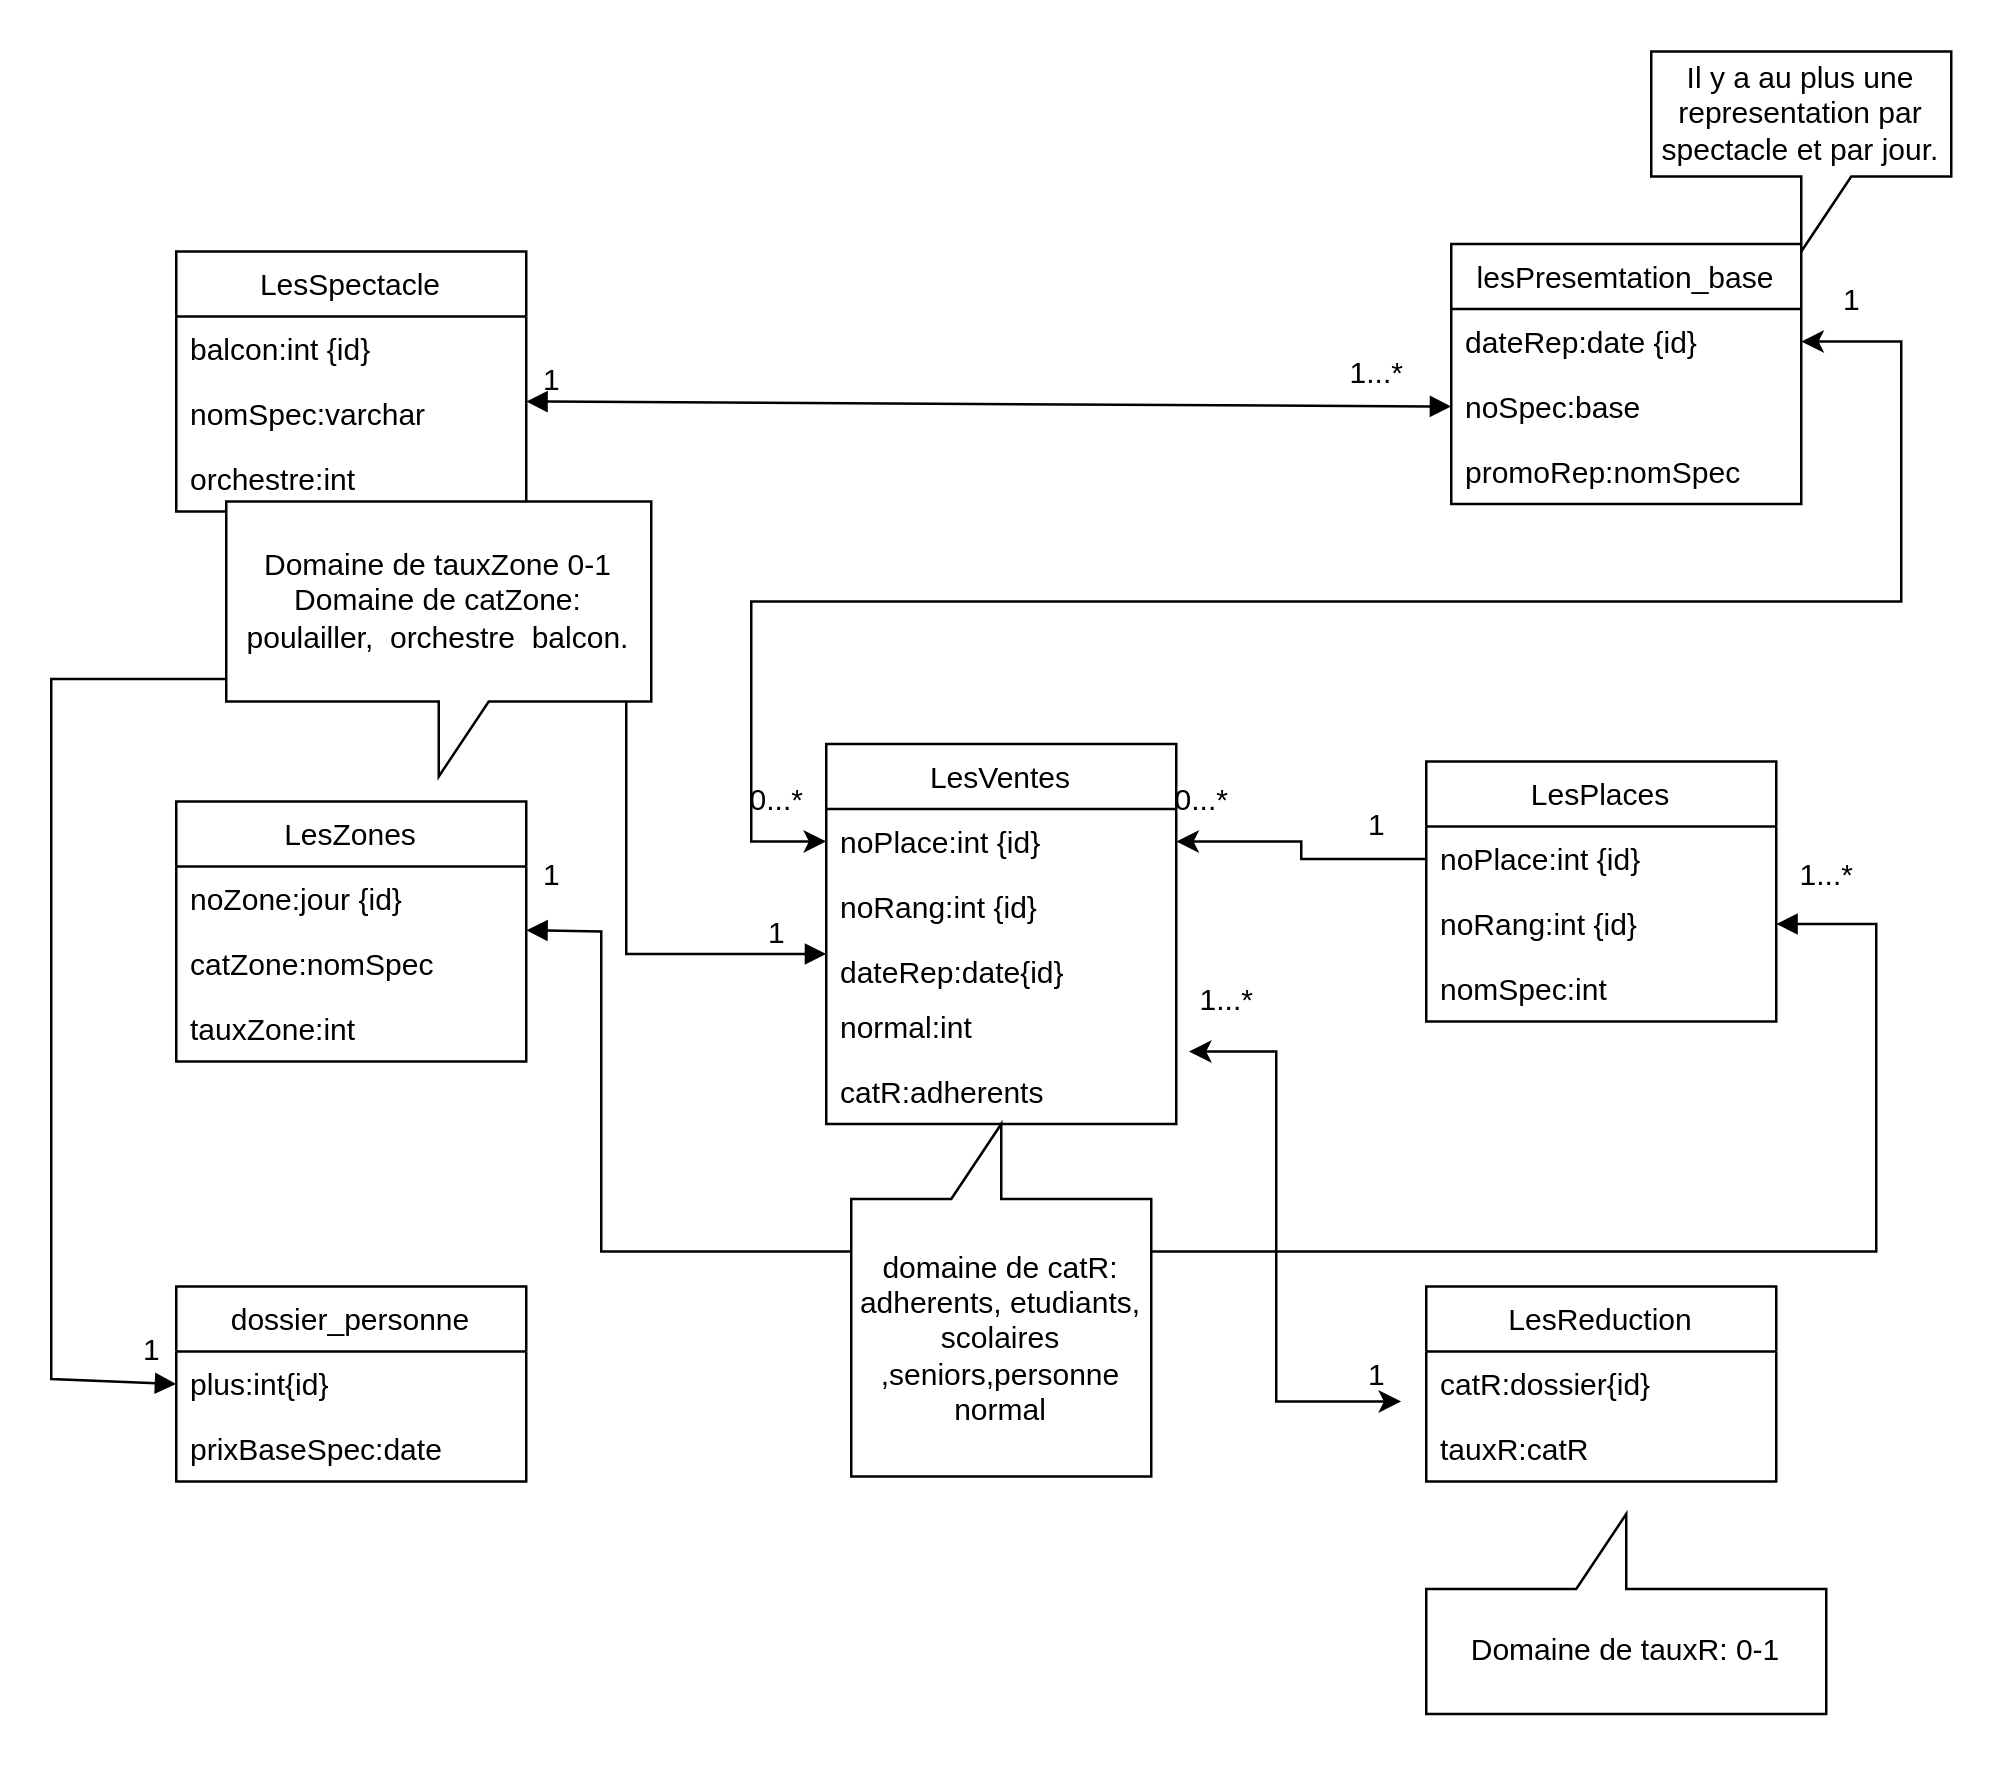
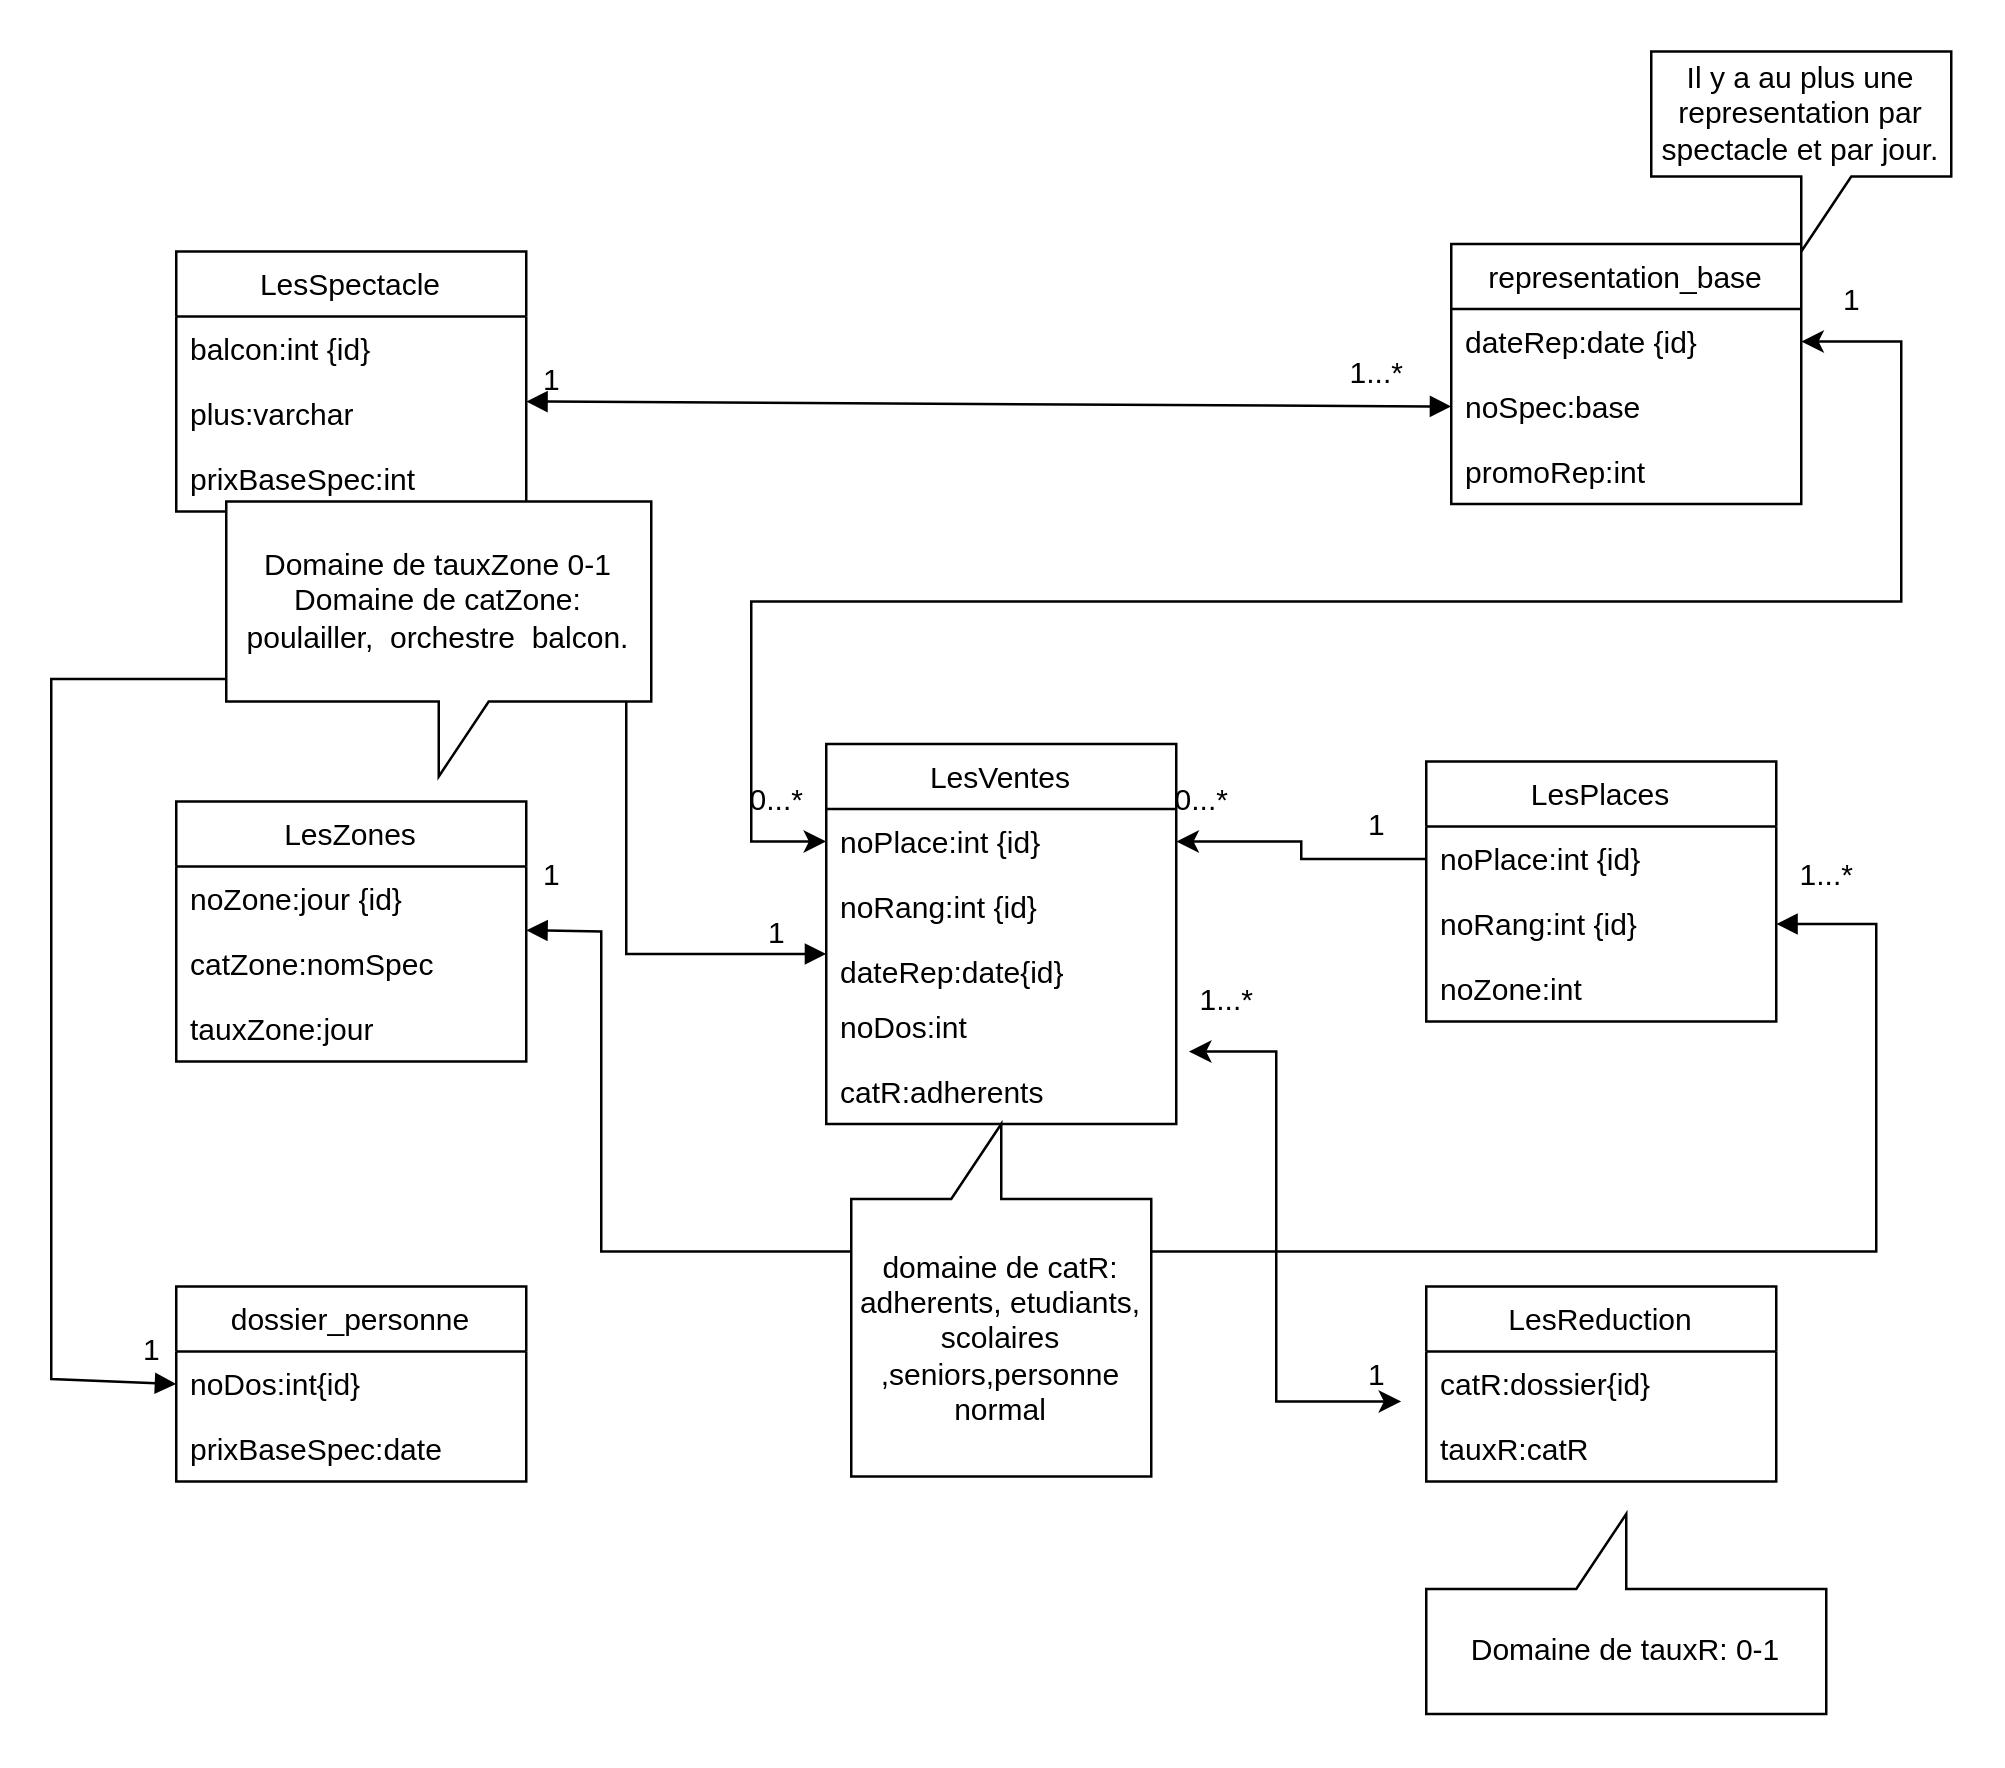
node "lesPresemtation_base": label "lesPresemtation_base" -> "representation_base"
node "nomSpec:varchar": label "nomSpec:varchar" -> "plus:varchar"
node "promoRep:nomSpec": label "promoRep:nomSpec" -> "promoRep:int"
node "orchestre:int": label "orchestre:int" -> "prixBaseSpec:int"
node "nomSpec:int": label "nomSpec:int" -> "noZone:int"
node "normal:int": label "normal:int" -> "noDos:int"
node "tauxZone:int": label "tauxZone:int" -> "tauxZone:jour"
node "plus:int{id}": label "plus:int{id}" -> "noDos:int{id}"
